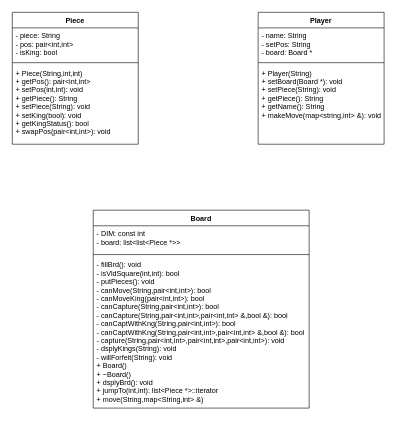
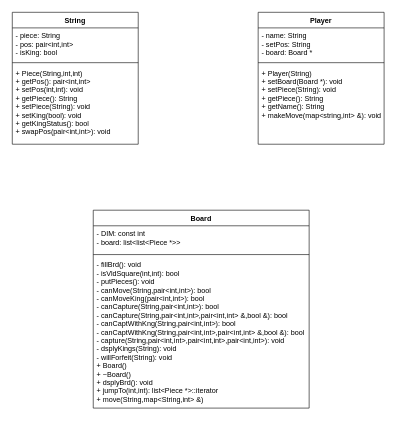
node "Piece": label "Piece" -> "String"
